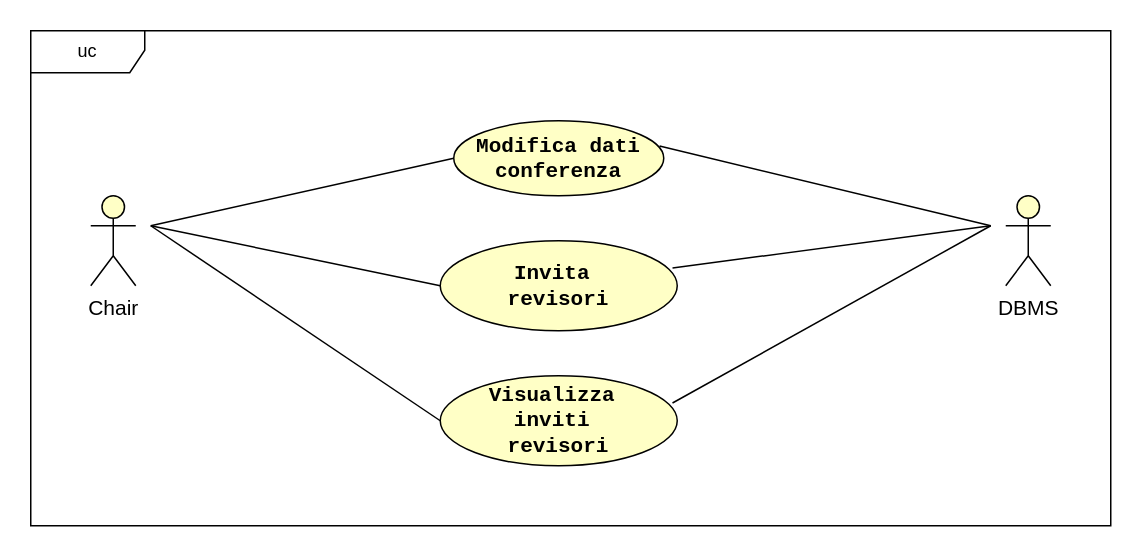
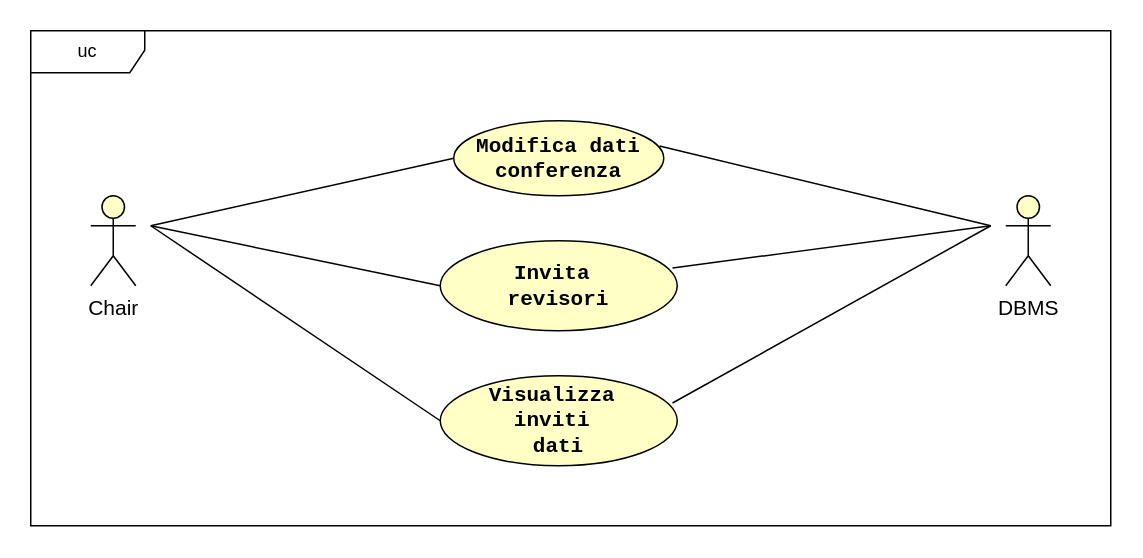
node "Visualizza inviti revisori": label "Visualizza inviti revisori" -> "Visualizza inviti dati"
